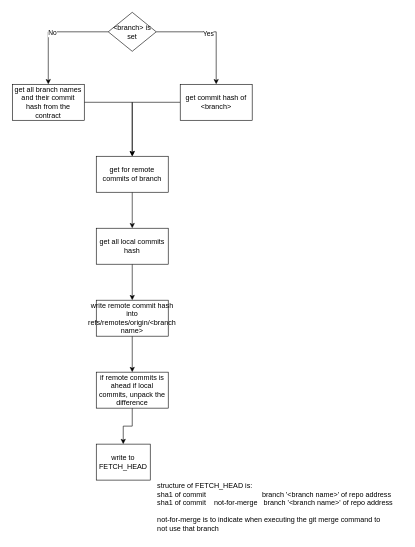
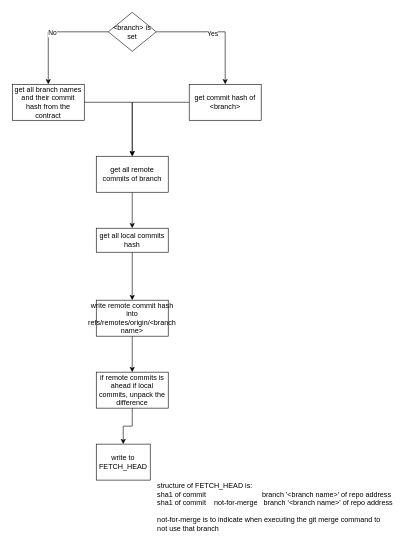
node "get commit hash of <branch>": moved (216, 102) -> (225, 102)
node "get for remote commits of branch": label "get for remote commits of branch" -> "get all remote commits of branch"
node "get all local commits hash": size 72x36 -> 72x24
